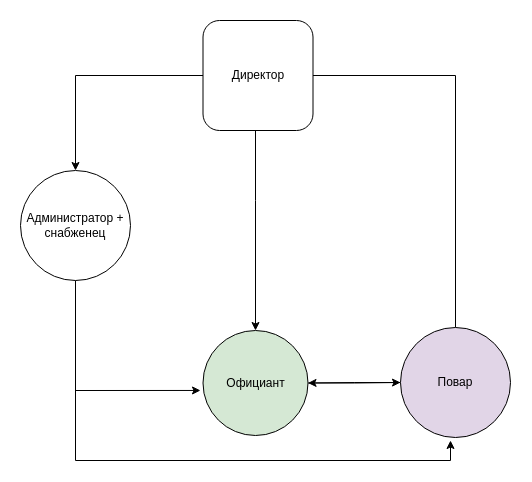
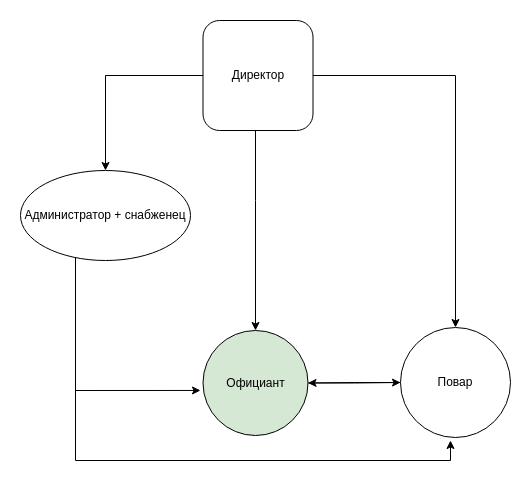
node "Администратор + снабженец": size 110x110 -> 170x90
edge "Директор" -- "Повар": arrowhead none -> classic
node "Повар": fillcolor #e1d5e7 -> #ffffff
